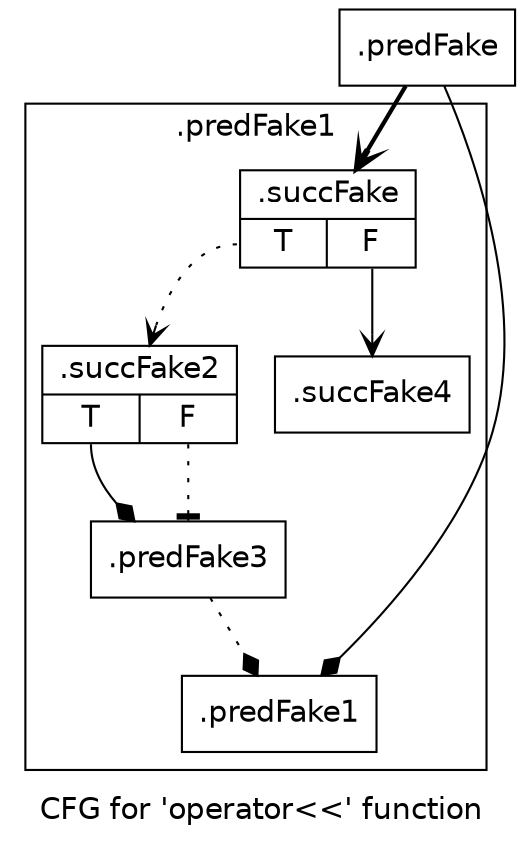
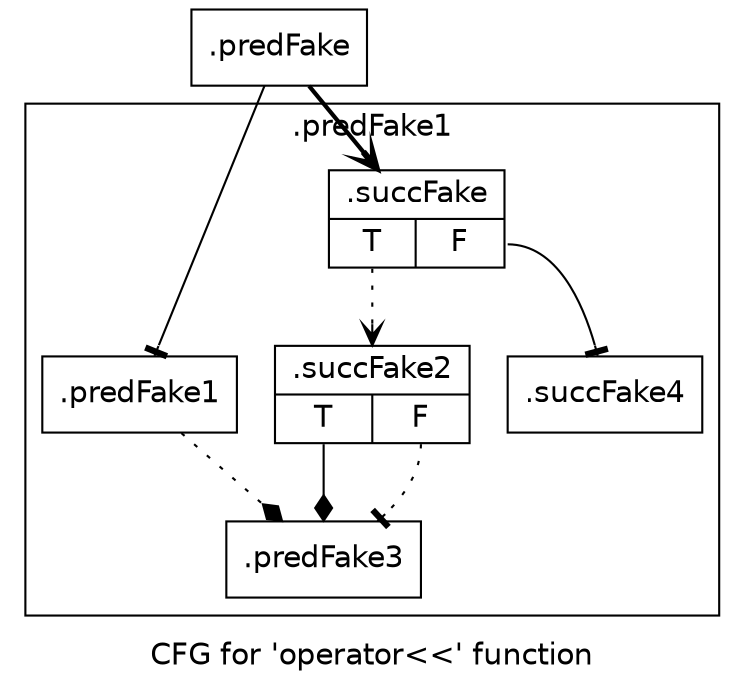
edge ".succFake" -> ".succFake4": arrowhead vee -> tee
edge ".predFake" -> ".predFake1": arrowhead diamond -> tee
edge ".predFake3" -> ".predFake1": reversed
